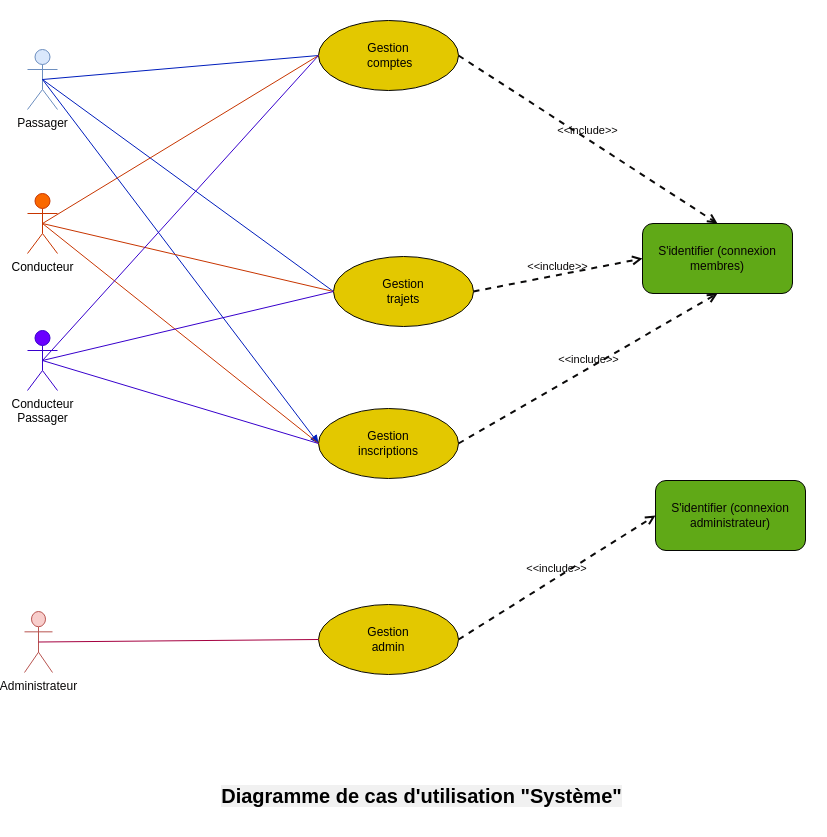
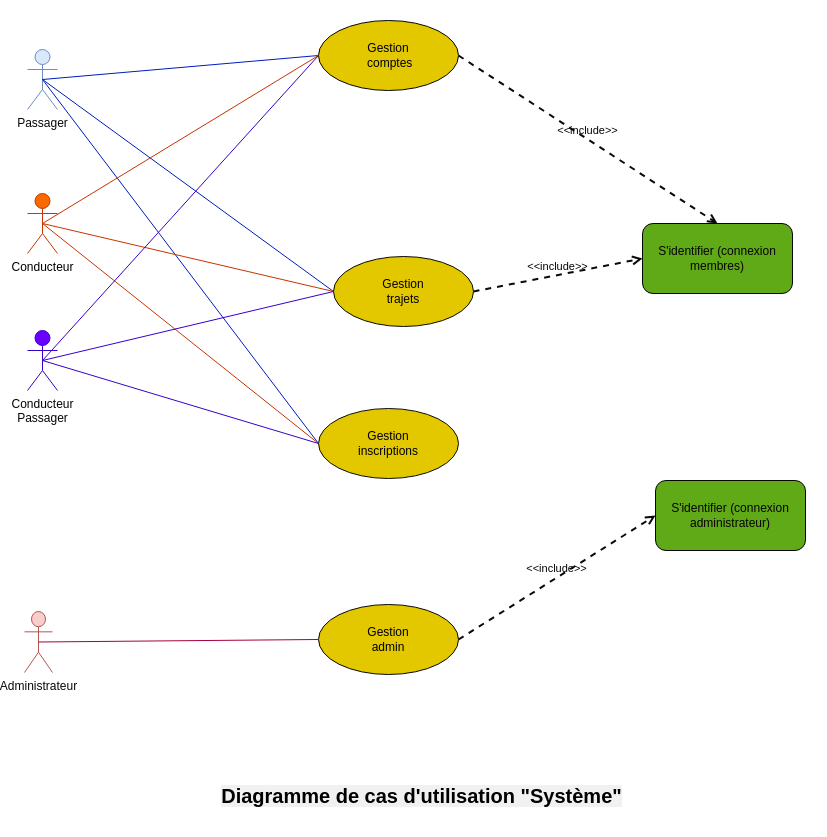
edge "Gestion inscriptions" -> "S'identifier (connexion membres)": removed, label "<<include>>"
edge "Passager" -> "Gestion inscriptions": arrowhead block -> none
